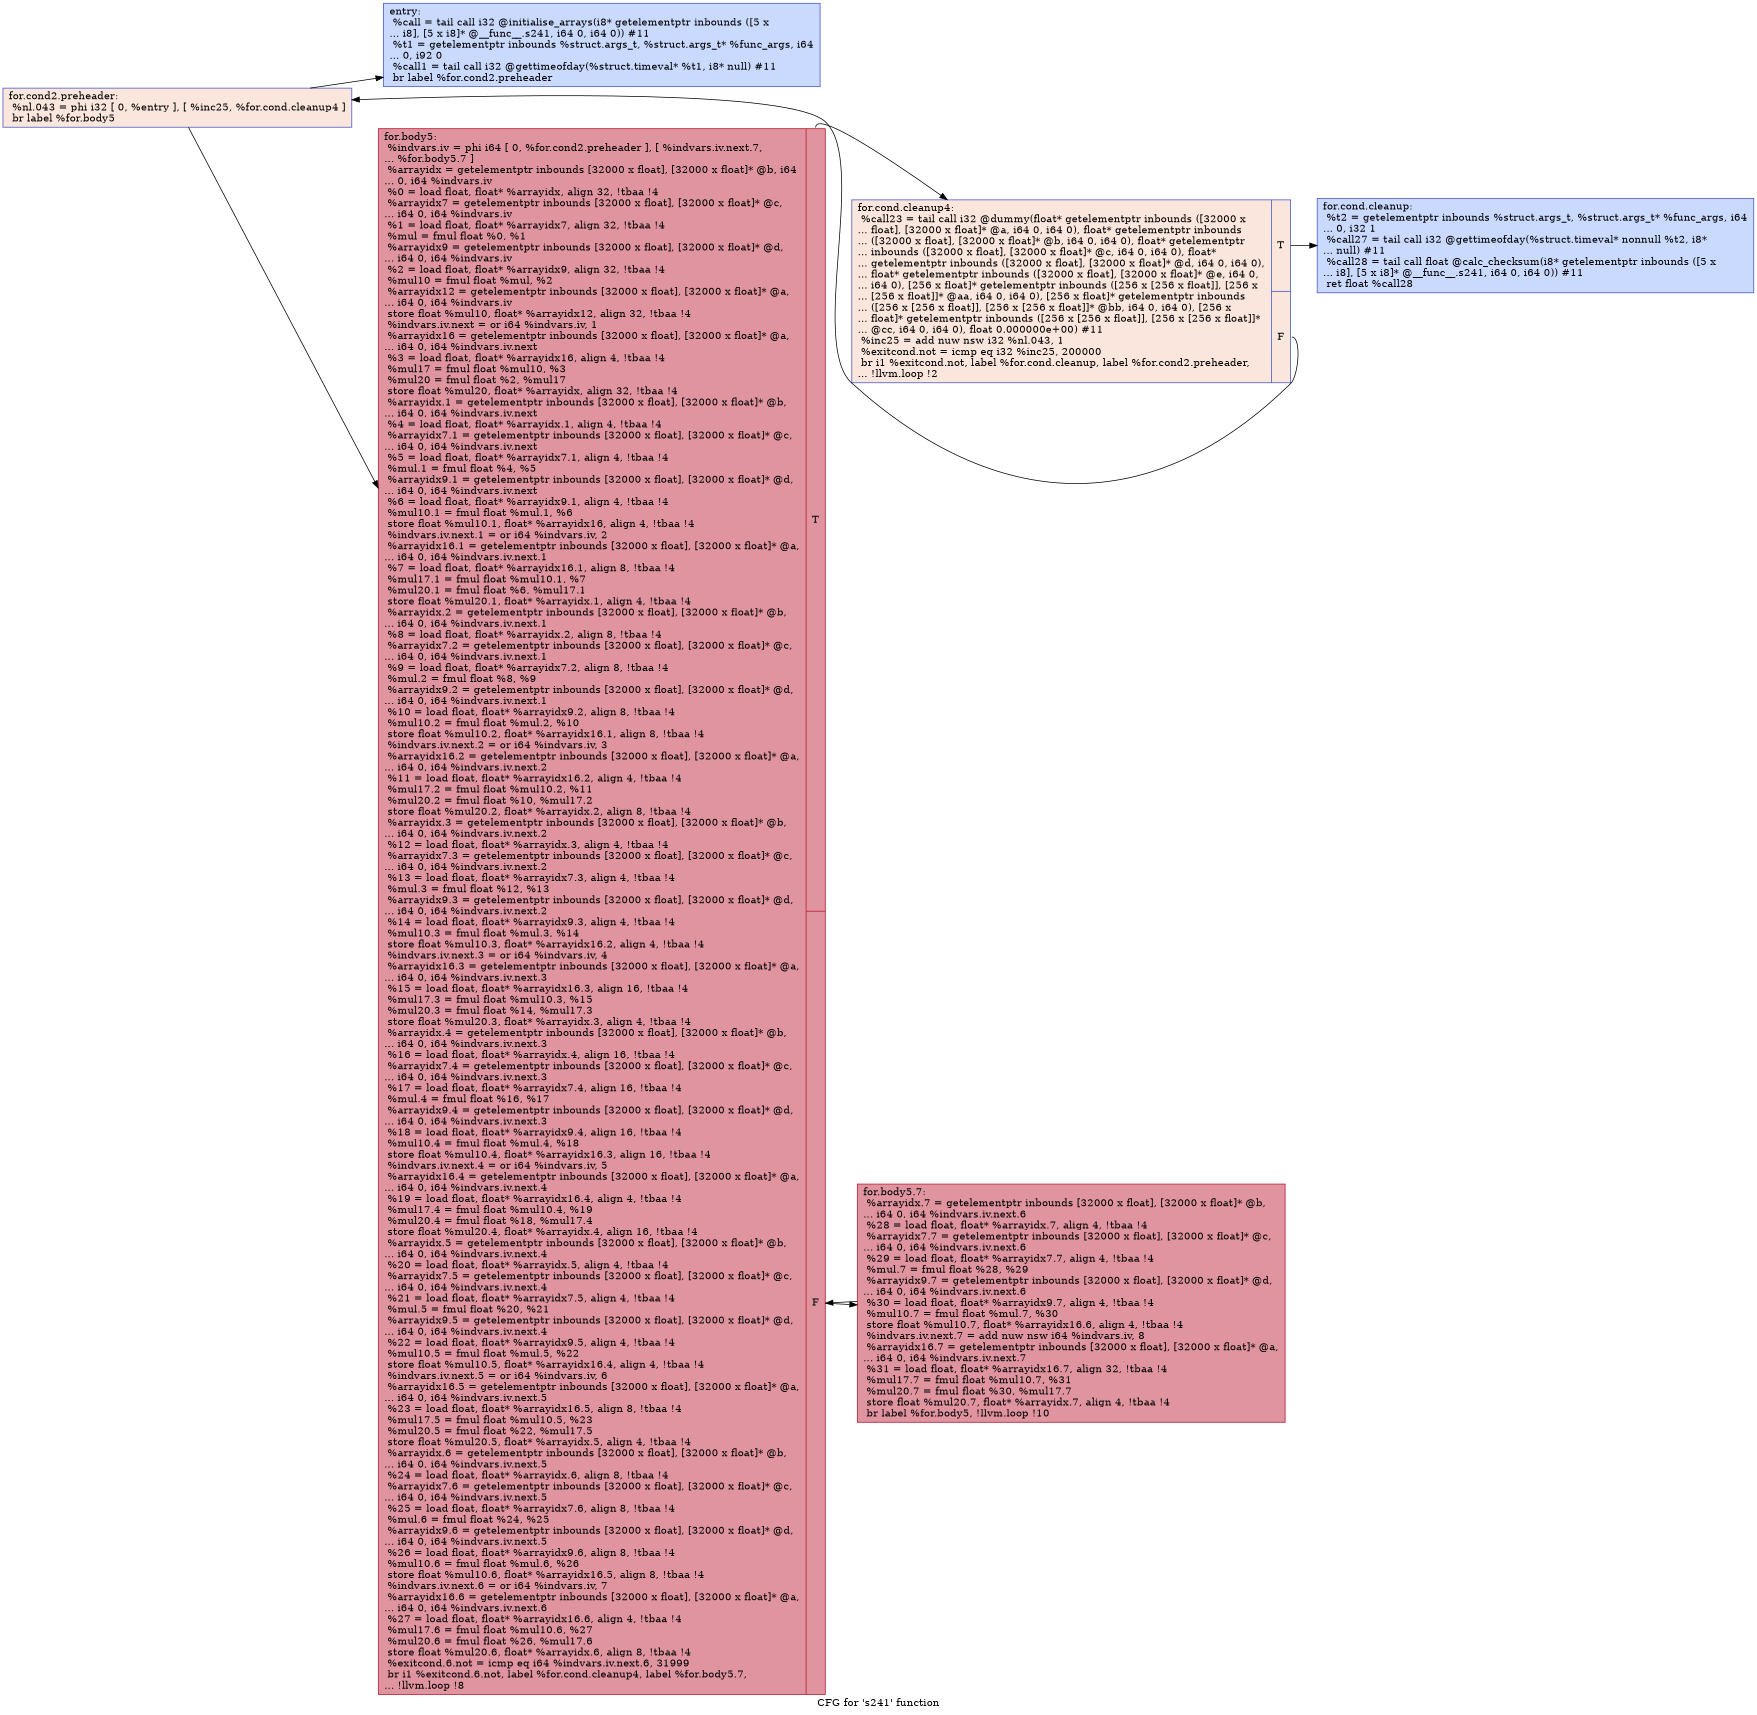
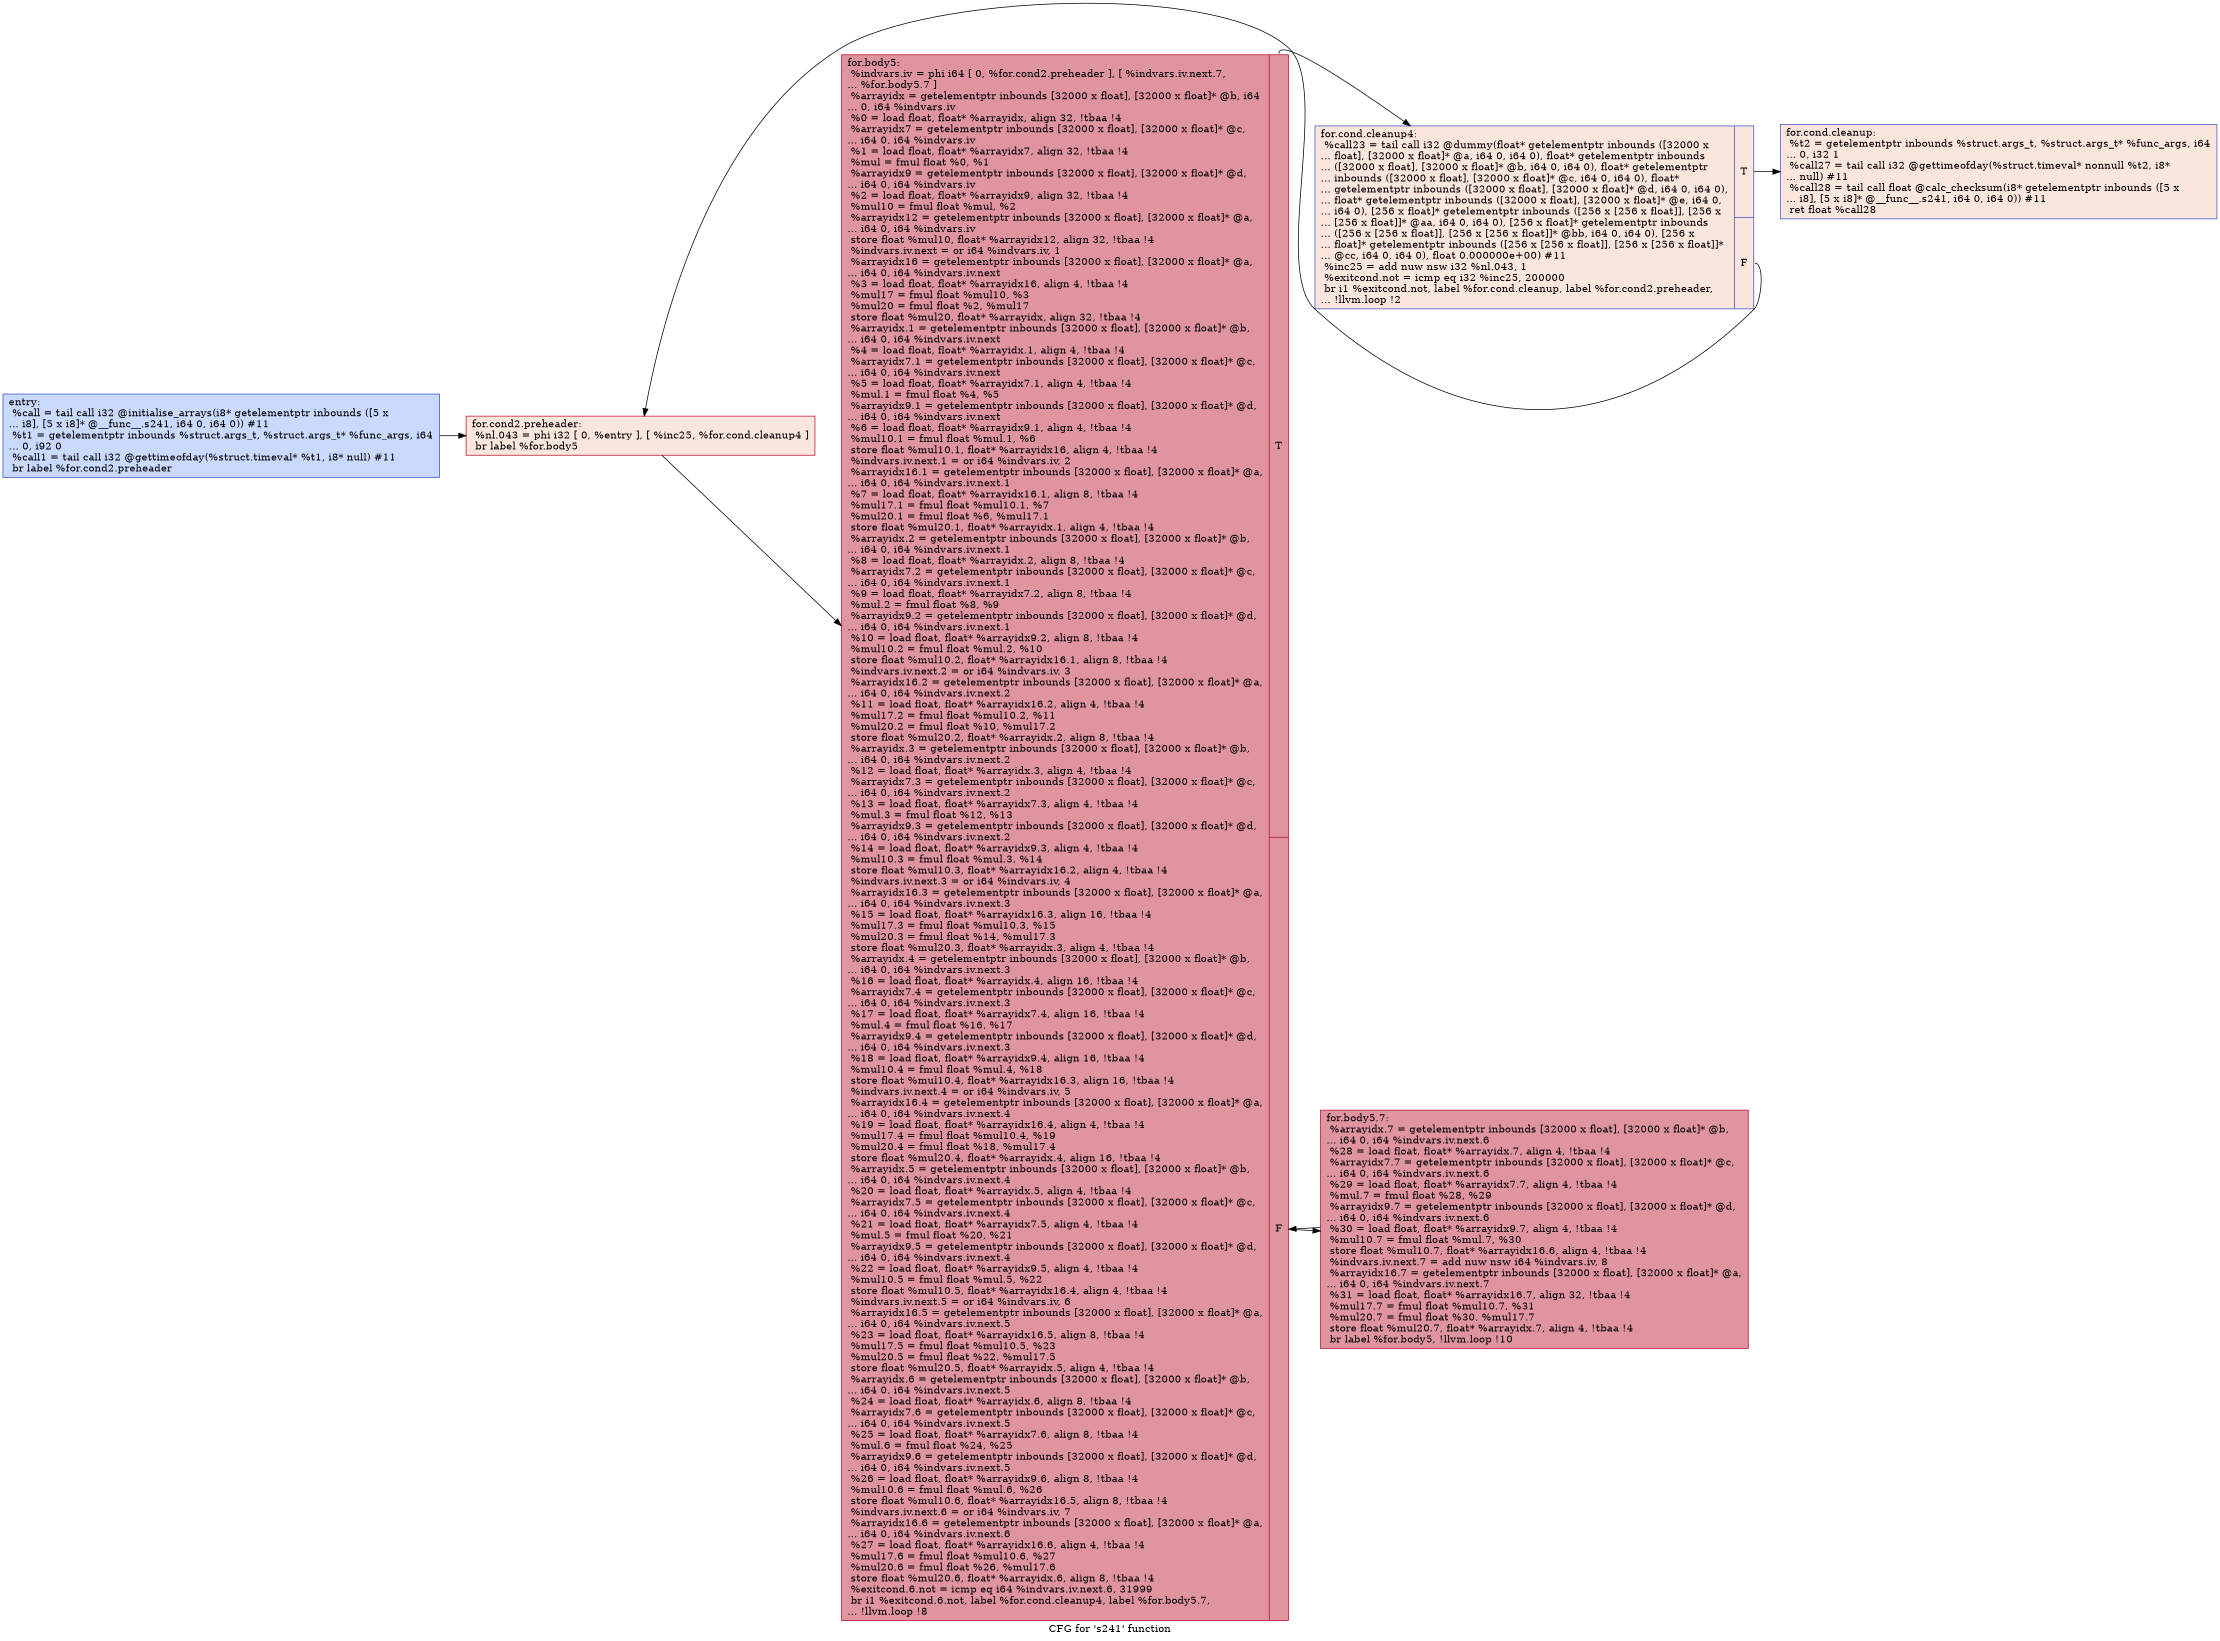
edge "for.cond2.preheader:" -> "entry:": reversed
node "for.cond2.preheader:": color #3d50c3ff -> #b70d28ff
node "for.cond.cleanup:": fillcolor #88abfd70 -> #f3c7b170
